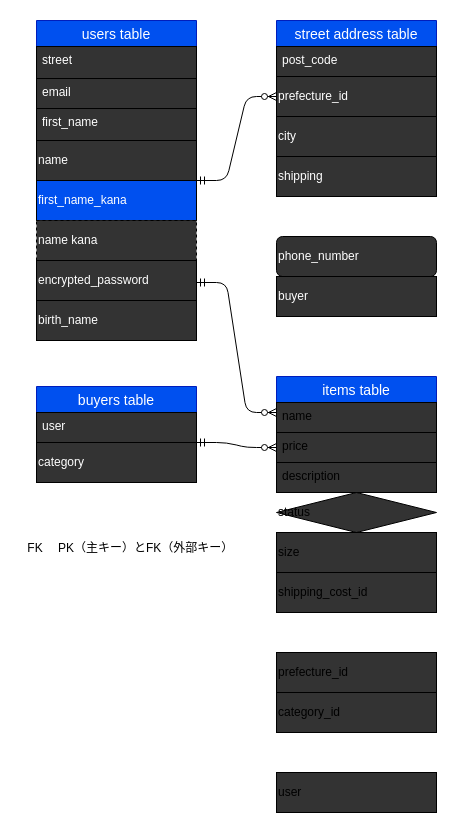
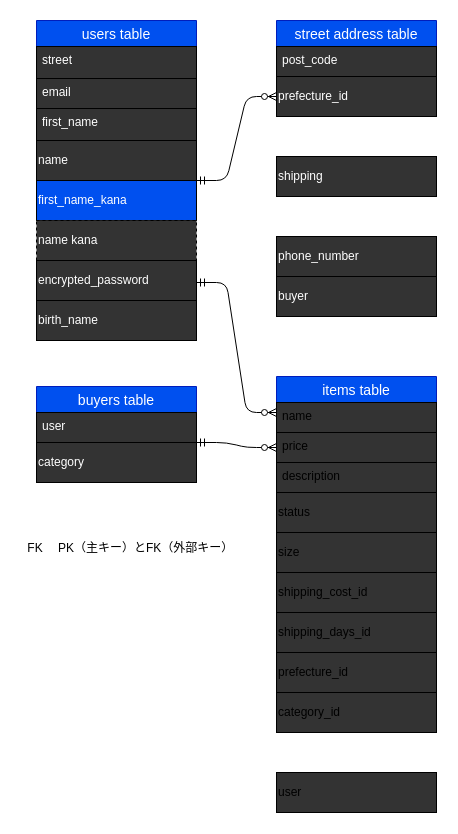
node "city": removed
node "phone_number": shape rounded rectangle -> rectangle
node "status": shape diamond -> rectangle
node "shipping_days_id": added
